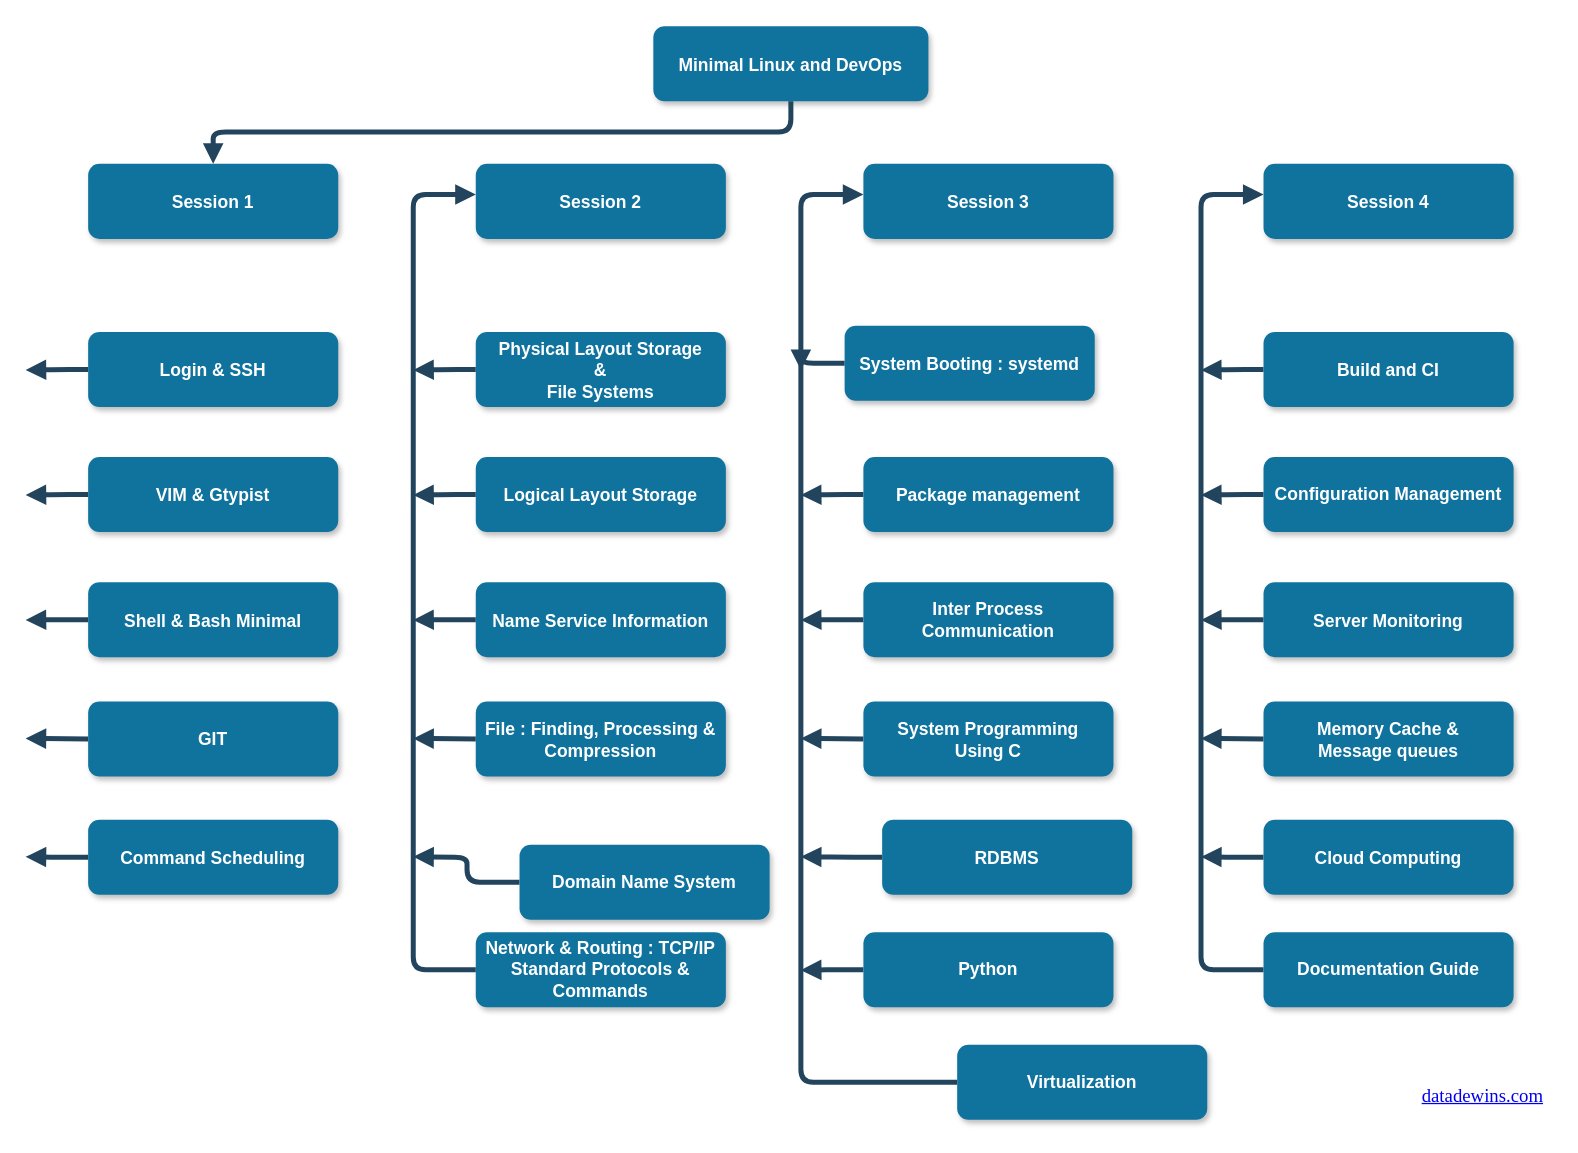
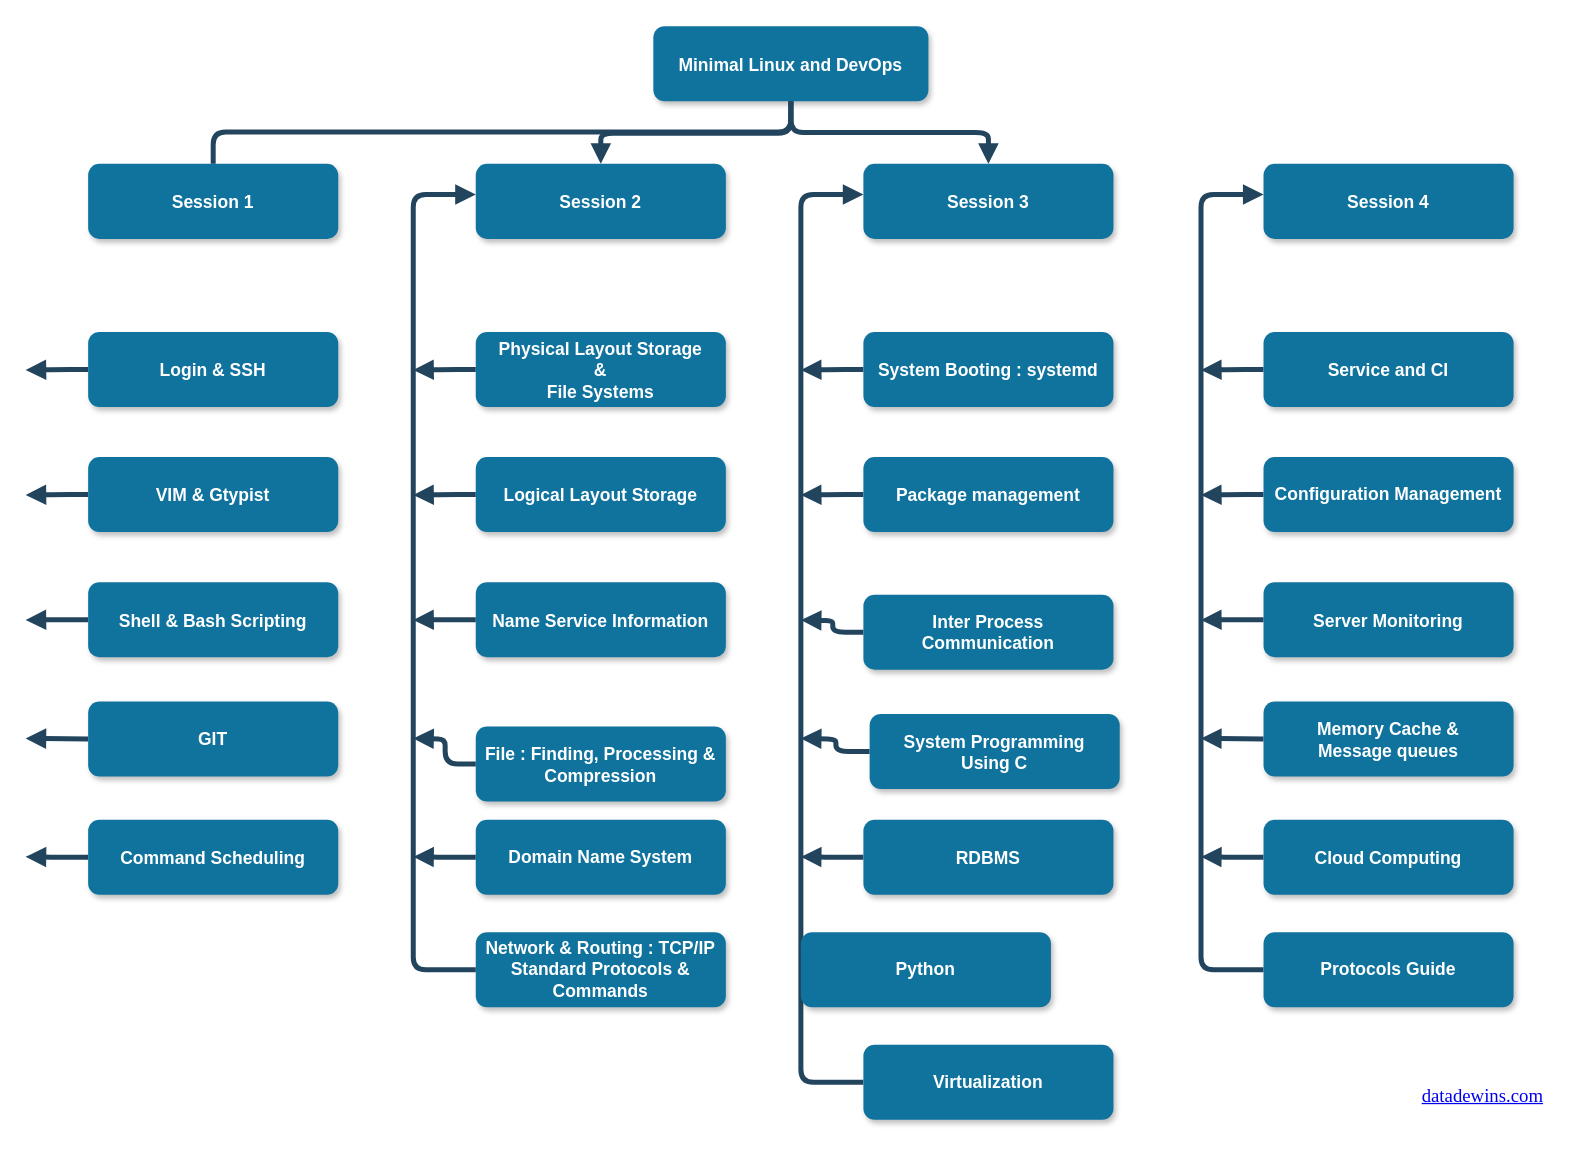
edge "Minimal Linux and DevOps" -> "Session 2": added
edge "Minimal Linux and DevOps" -> "Session 3": added
edge "Minimal Linux and DevOps" -> "Session 1": arrowhead block -> none
node "System Booting : systemd": moved (969, 363) -> (988, 369)
node "Build and CI": label "Build and CI" -> "Service and CI"
node "Inter Process Communication": moved (988, 619) -> (988, 632)
node "Shell & Bash Minimal": label "Shell & Bash Minimal" -> "Shell & Bash Scripting"
node "File : Finding, Processing & Compression": moved (601, 739) -> (601, 764)
node "System Programming Using C": moved (988, 739) -> (994, 751)
node "RDBMS": moved (1007, 857) -> (988, 857)
node "Domain Name System": moved (644, 882) -> (601, 857)
node "Python": moved (988, 969) -> (926, 969)
node "Documentation Guide": label "Documentation Guide" -> "Protocols Guide"
node "Virtualization": moved (1082, 1082) -> (988, 1082)
